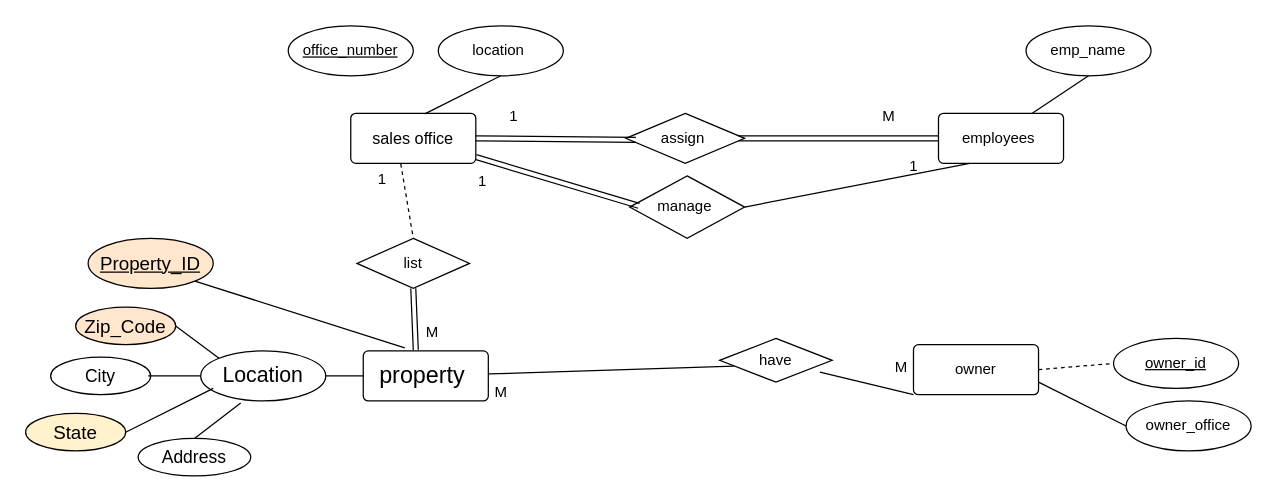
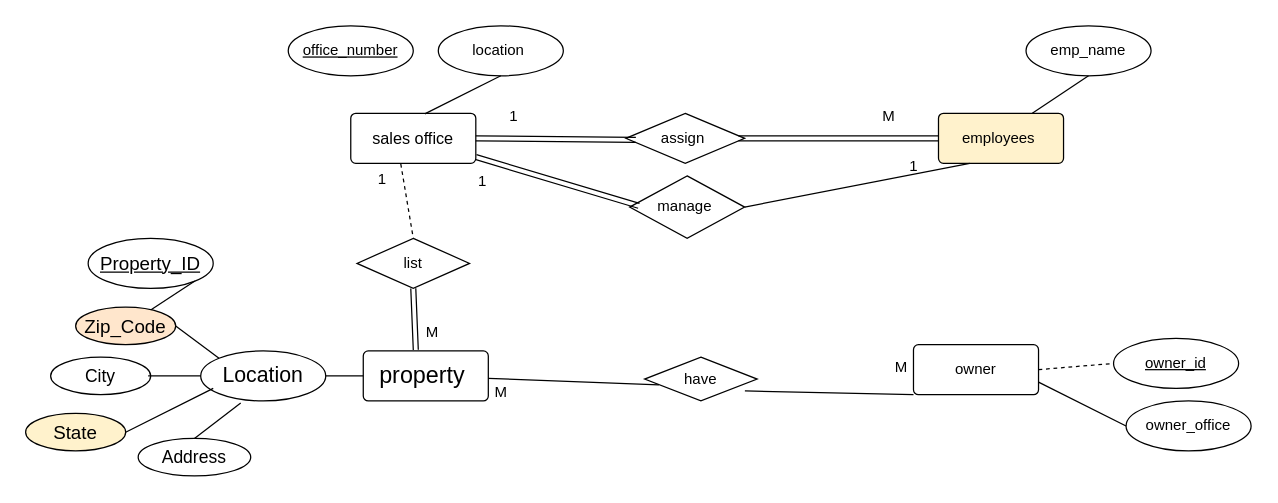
node "employees": fillcolor #ffffff -> #fff2cc
node "Property_ID": fillcolor #ffe6cc -> #ffffff
edge "Property_ID" -- "property": now "Property_ID" -- "Zip_Code"
node "have": moved (776, 360) -> (701, 379)
